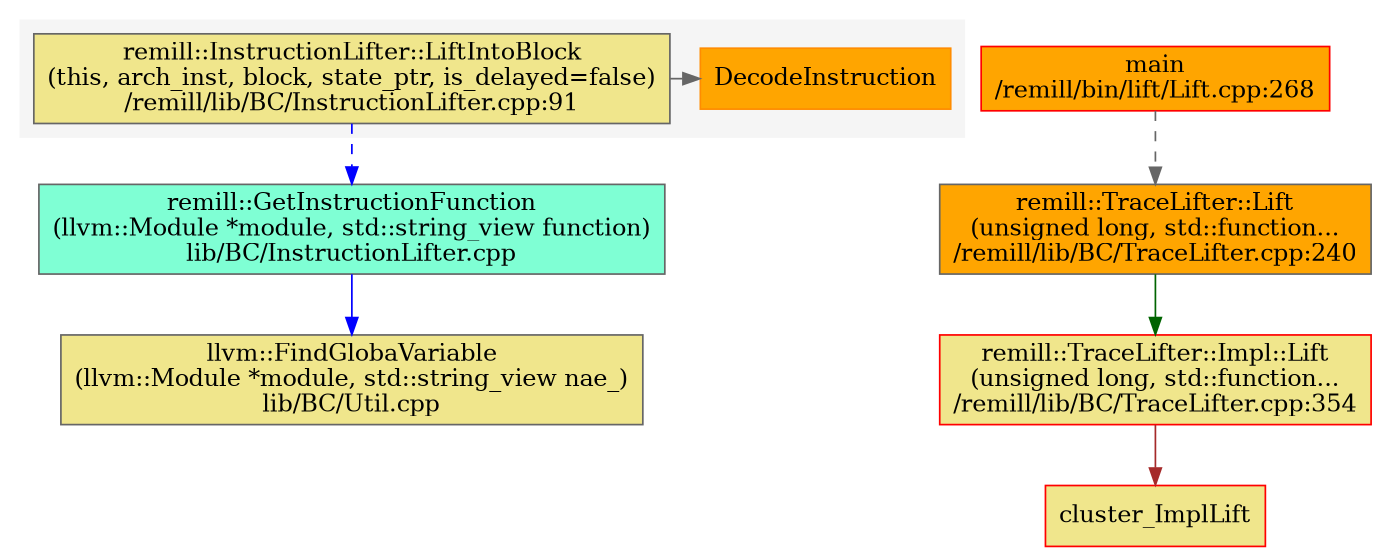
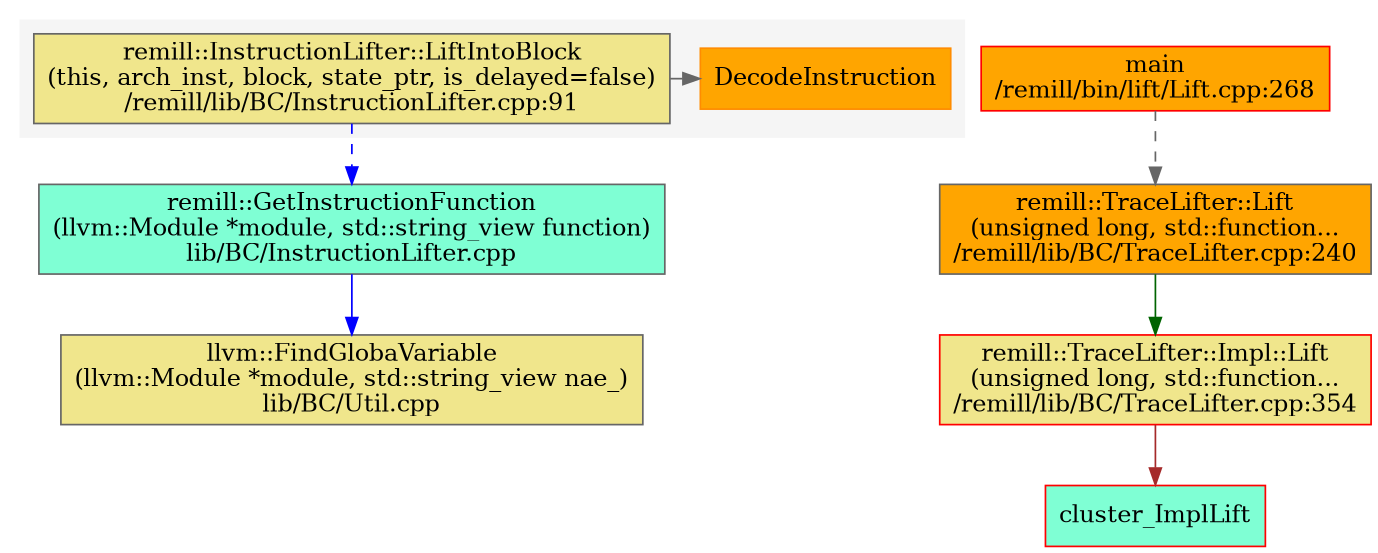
node "cluster_ImplLift": fillcolor khaki -> aquamarine
